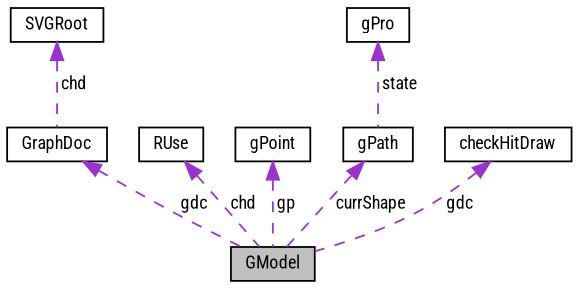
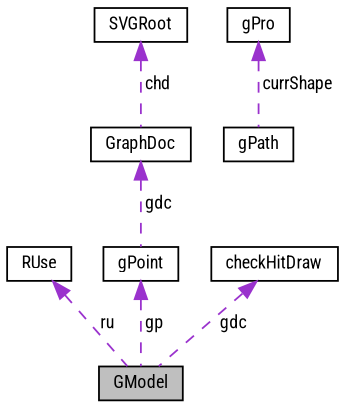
edge "gPath" -> "gPro": label " state" -> " currShape"
edge "GModel" -> "RUse": label " chd" -> " ru"
edge "GModel" -> "GraphDoc": now "gPoint" -> "GraphDoc"
edge "GModel" -> "gPath": removed, label "currShape"
